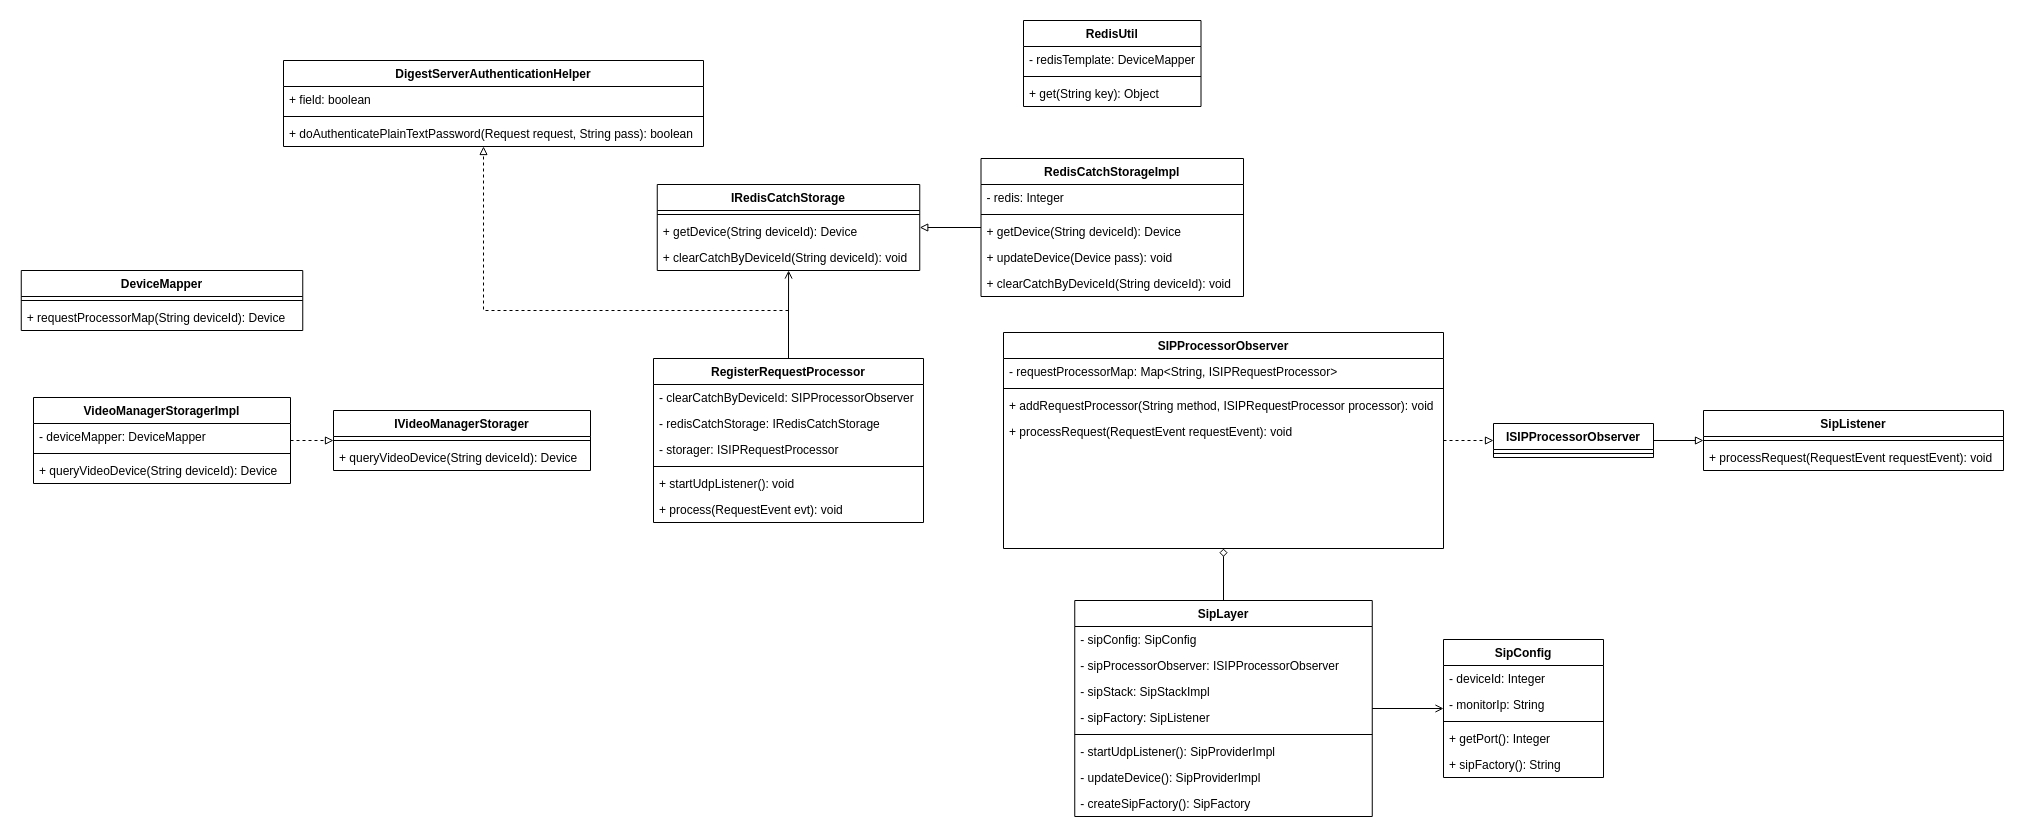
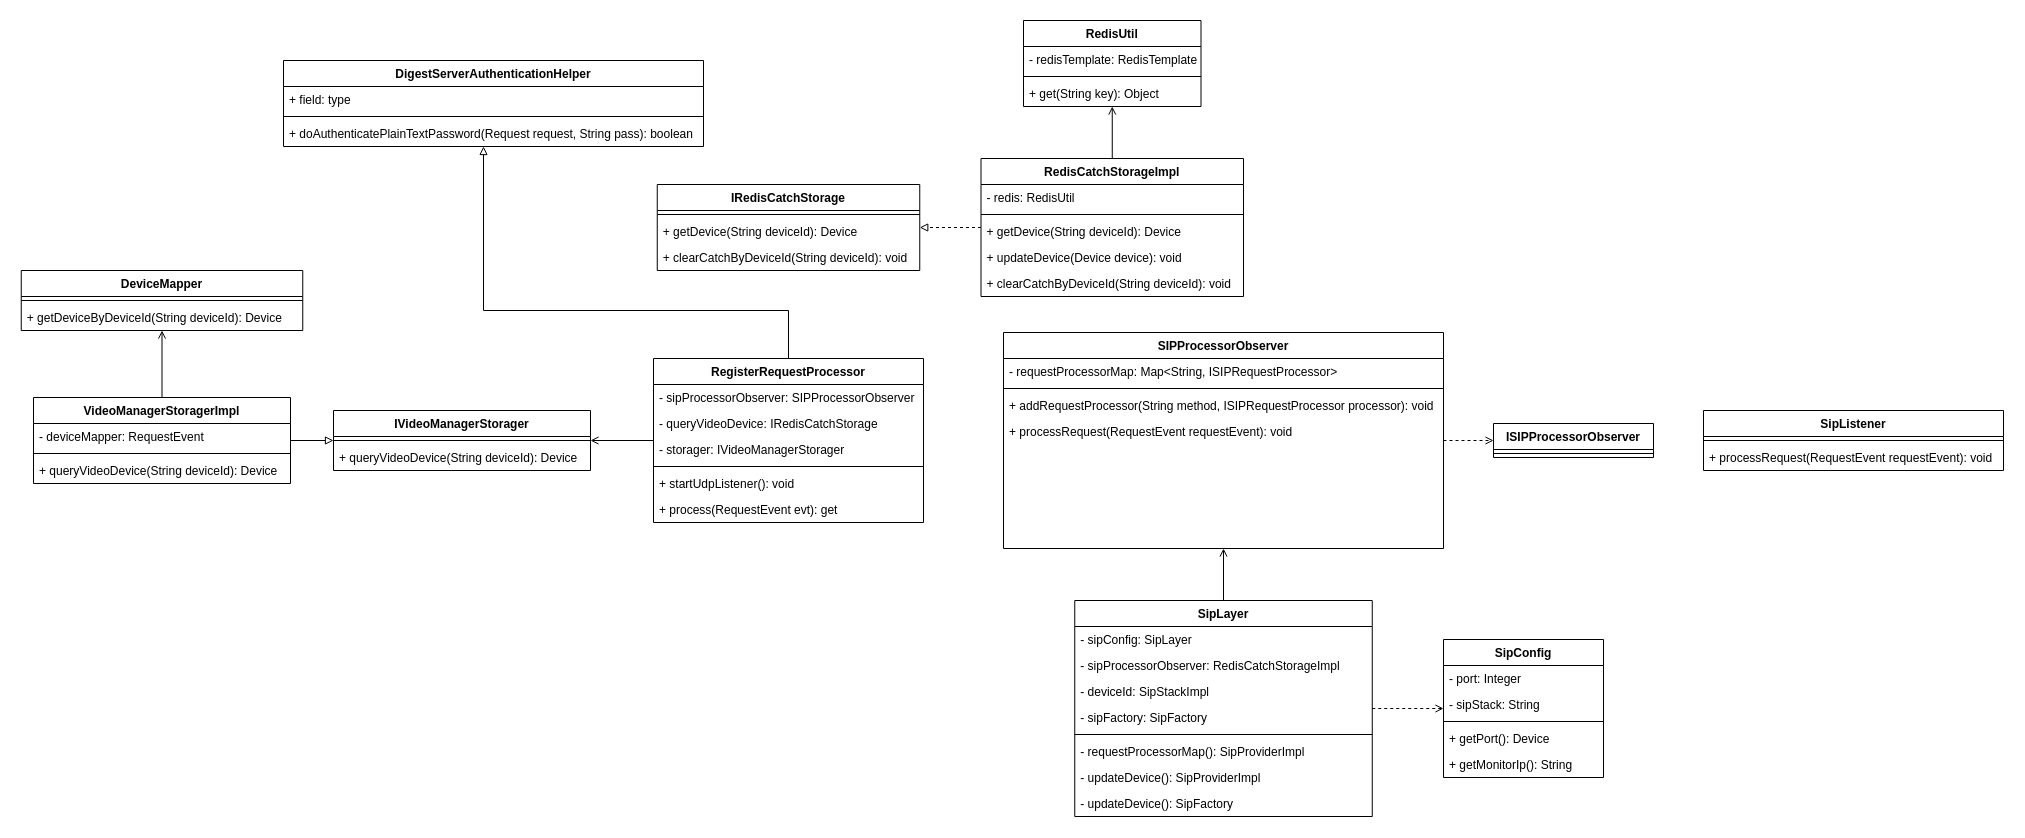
node "- redisTemplate: DeviceMapper": label "- redisTemplate: DeviceMapper" -> "- redisTemplate: RedisTemplate"
node "+ field: boolean": label "+ field: boolean" -> "+ field: type"
edge "RedisCatchStorageImpl" -> "RedisUtil": added
node "- redis: Integer": label "- redis: Integer" -> "- redis: RedisUtil"
edge "RedisCatchStorageImpl" -> "IRedisCatchStorage": style solid -> dashed
node "+ updateDevice(Device pass): void": label "+ updateDevice(Device pass): void" -> "+ updateDevice(Device device): void"
edge "RegisterRequestProcessor" -> "IRedisCatchStorage": removed
edge "RegisterRequestProcessor" -> "DigestServerAuthenticationHelper": style dashed -> solid
node "+ requestProcessorMap(String deviceId): Device": label "+ requestProcessorMap(String deviceId): Device" -> "+ getDeviceByDeviceId(String deviceId): Device"
edge "VideoManagerStoragerImpl" -> "DeviceMapper": added
node "- clearCatchByDeviceId: SIPProcessorObserver": label "- clearCatchByDeviceId: SIPProcessorObserver" -> "- sipProcessorObserver: SIPProcessorObserver"
node "- redisCatchStorage: IRedisCatchStorage": label "- redisCatchStorage: IRedisCatchStorage" -> "- queryVideoDevice: IRedisCatchStorage"
node "- deviceMapper: DeviceMapper": label "- deviceMapper: DeviceMapper" -> "- deviceMapper: RequestEvent"
edge "VideoManagerStoragerImpl" -> "IVideoManagerStorager": style dashed -> solid
edge "RegisterRequestProcessor" -> "IVideoManagerStorager": added
edge "SIPProcessorObserver" -> "ISIPProcessorObserver": arrowhead block -> open
edge "ISIPProcessorObserver" -> "SipListener": removed
node "- storager: ISIPRequestProcessor": label "- storager: ISIPRequestProcessor" -> "- storager: IVideoManagerStorager"
node "+ process(RequestEvent evt): void": label "+ process(RequestEvent evt): void" -> "+ process(RequestEvent evt): get"
edge "SipLayer" -> "SIPProcessorObserver": arrowhead diamond -> open
node "- sipConfig: SipConfig": label "- sipConfig: SipConfig" -> "- sipConfig: SipLayer"
node "- sipProcessorObserver: ISIPProcessorObserver": label "- sipProcessorObserver: ISIPProcessorObserver" -> "- sipProcessorObserver: RedisCatchStorageImpl"
node "- deviceId: Integer": label "- deviceId: Integer" -> "- port: Integer"
node "- sipStack: SipStackImpl": label "- sipStack: SipStackImpl" -> "- deviceId: SipStackImpl"
node "- monitorIp: String": label "- monitorIp: String" -> "- sipStack: String"
edge "SipLayer" -> "SipConfig": style solid -> dashed
node "- sipFactory: SipListener": label "- sipFactory: SipListener" -> "- sipFactory: SipFactory"
node "+ getPort(): Integer": label "+ getPort(): Integer" -> "+ getPort(): Device"
node "- startUdpListener(): SipProviderImpl": label "- startUdpListener(): SipProviderImpl" -> "- requestProcessorMap(): SipProviderImpl"
node "+ sipFactory(): String": label "+ sipFactory(): String" -> "+ getMonitorIp(): String"
node "- createSipFactory(): SipFactory": label "- createSipFactory(): SipFactory" -> "- updateDevice(): SipFactory"
